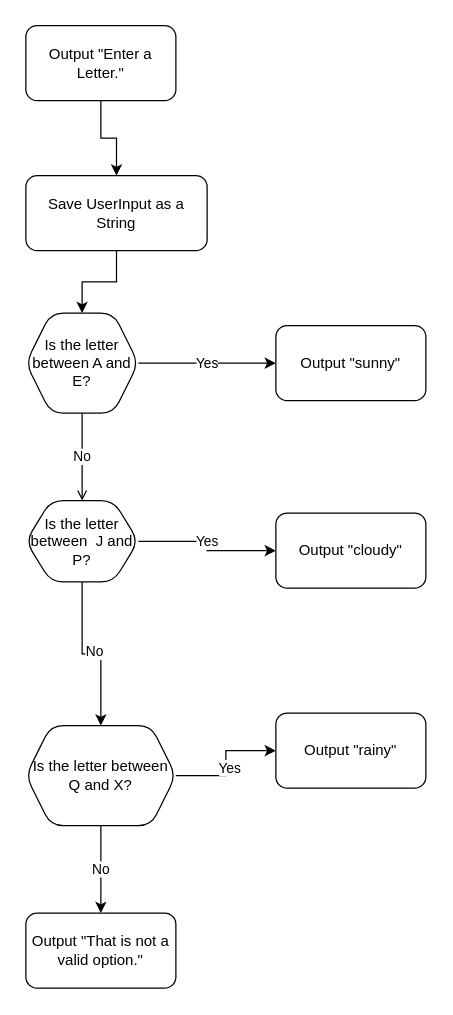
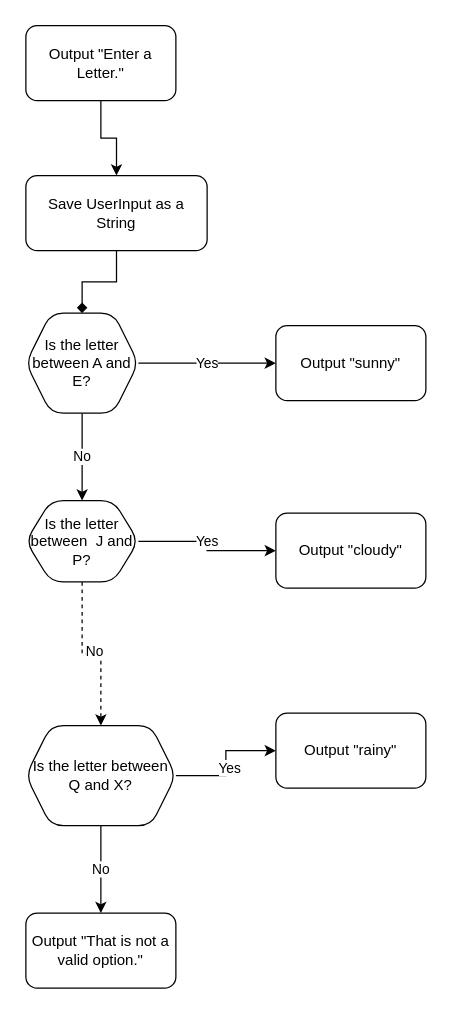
edge "Save UserInput as a String" -> "Is the letter between A and E?": arrowhead classic -> diamond
edge "Is the letter between A and E?" -> "Is the letter between J and P?": arrowhead open -> classic
edge "Is the letter between J and P?" -> "Is the letter between Q and X?": style solid -> dashed
